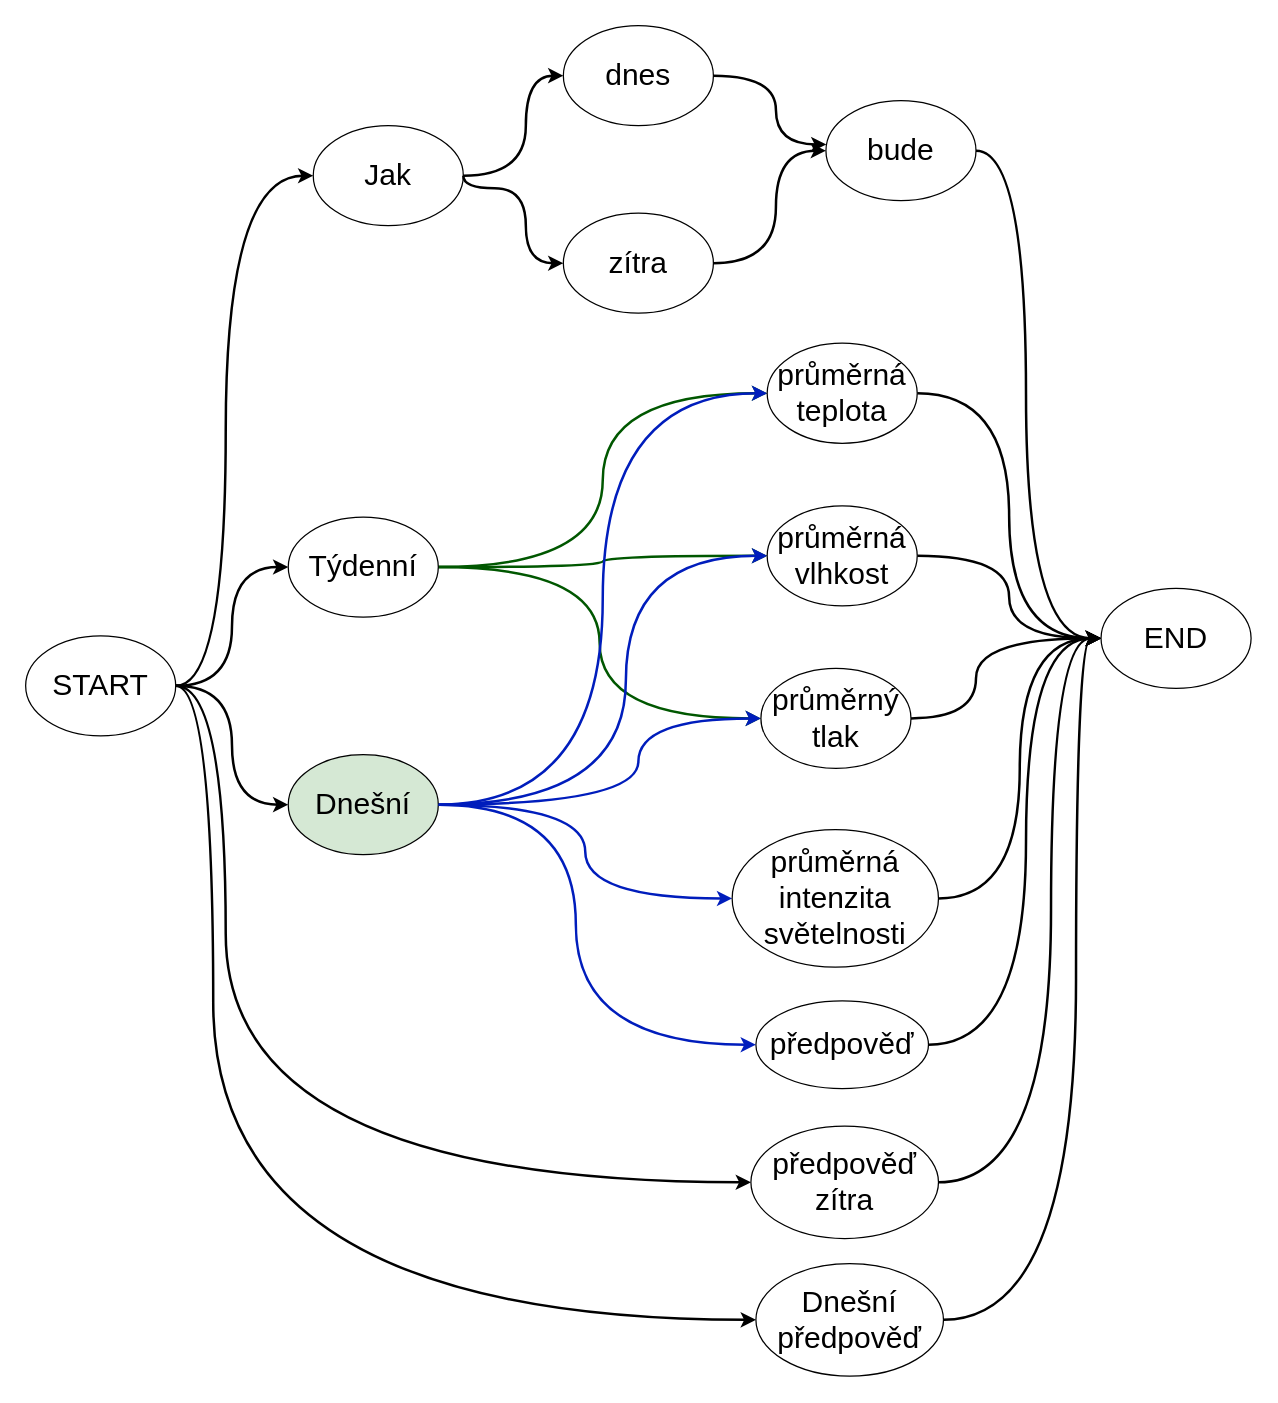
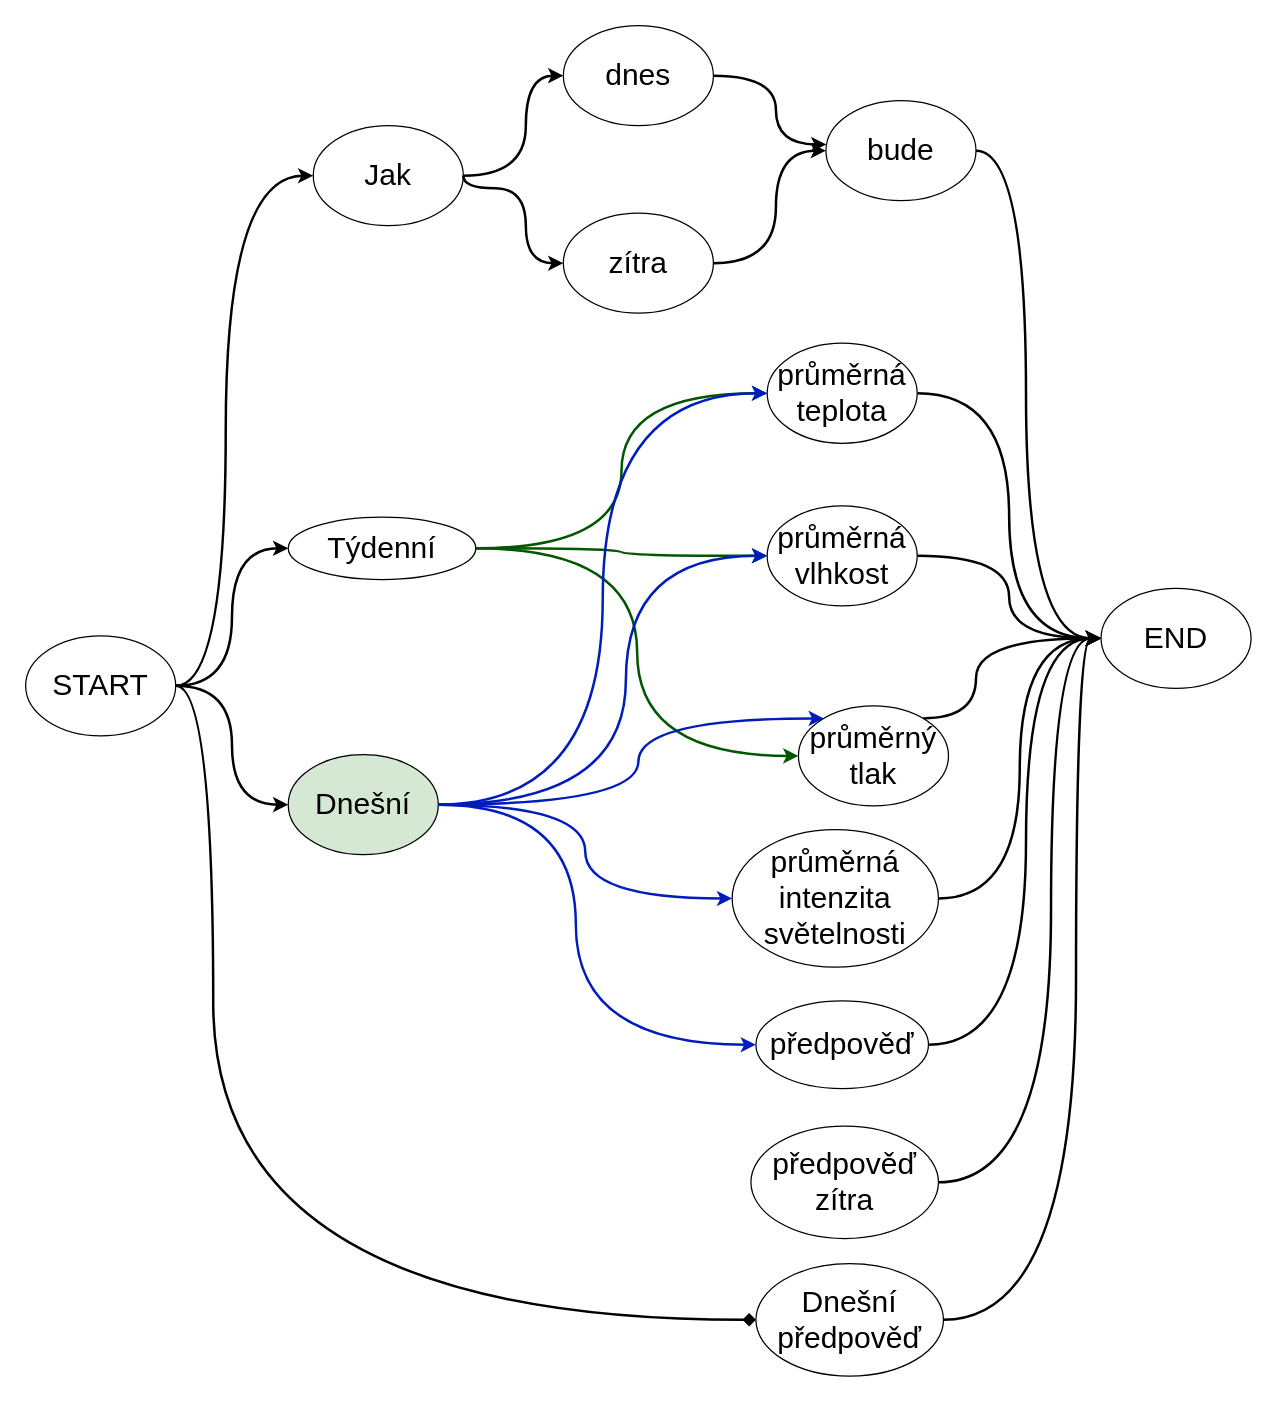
node "Týdenní": size 150x100 -> 188x63
node "průměrný tlak": moved (836, 718) -> (873, 756)
edge "START" -> "předpověď zítra": removed
edge "START" -> "Dnešní předpověď": arrowhead classic -> diamond
